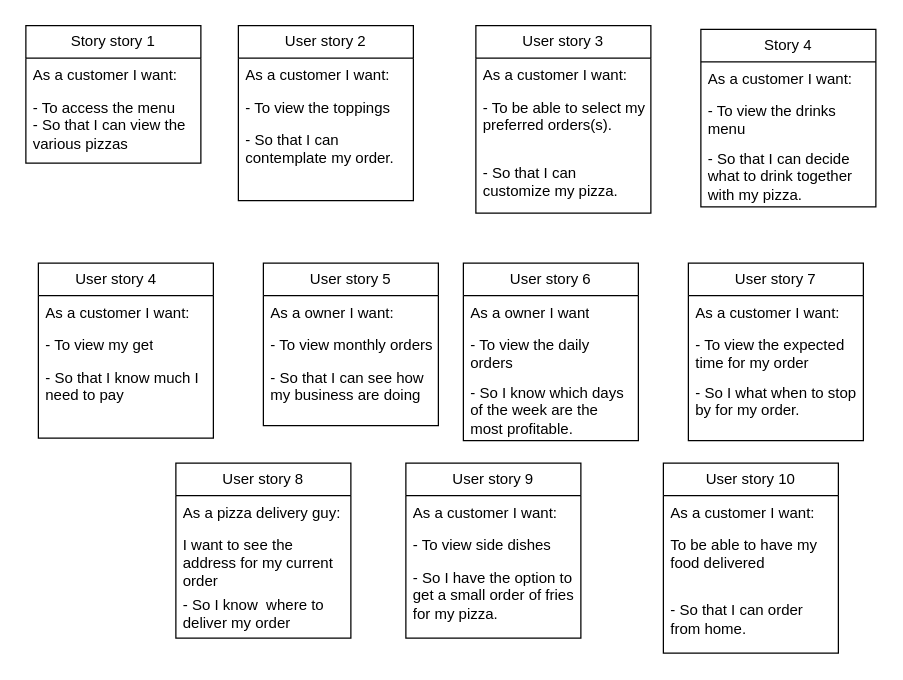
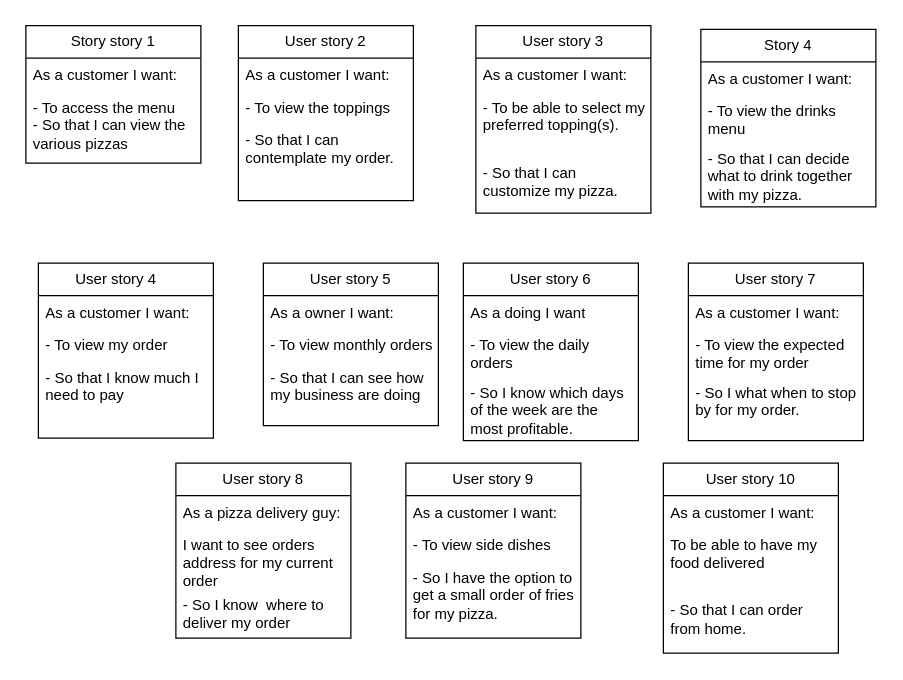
node "- To be able to select my preferred orders(s).": label "- To be able to select my preferred orders(s)." -> "- To be able to select my preferred topping(s)."
node "As a owner I want": label "As a owner I want" -> "As a doing I want"
node "- To view my get": label "- To view my get" -> "- To view my order"
node "I want to see the address for my current order": label "I want to see the address for my current order" -> "I want to see orders address for my current order"
